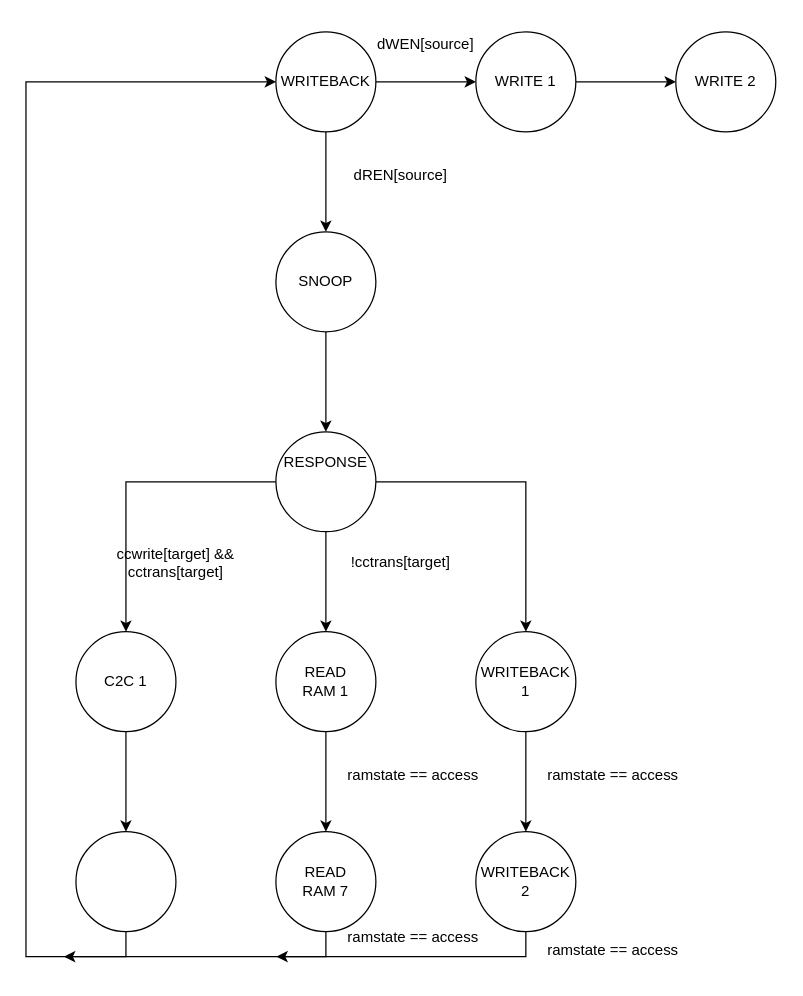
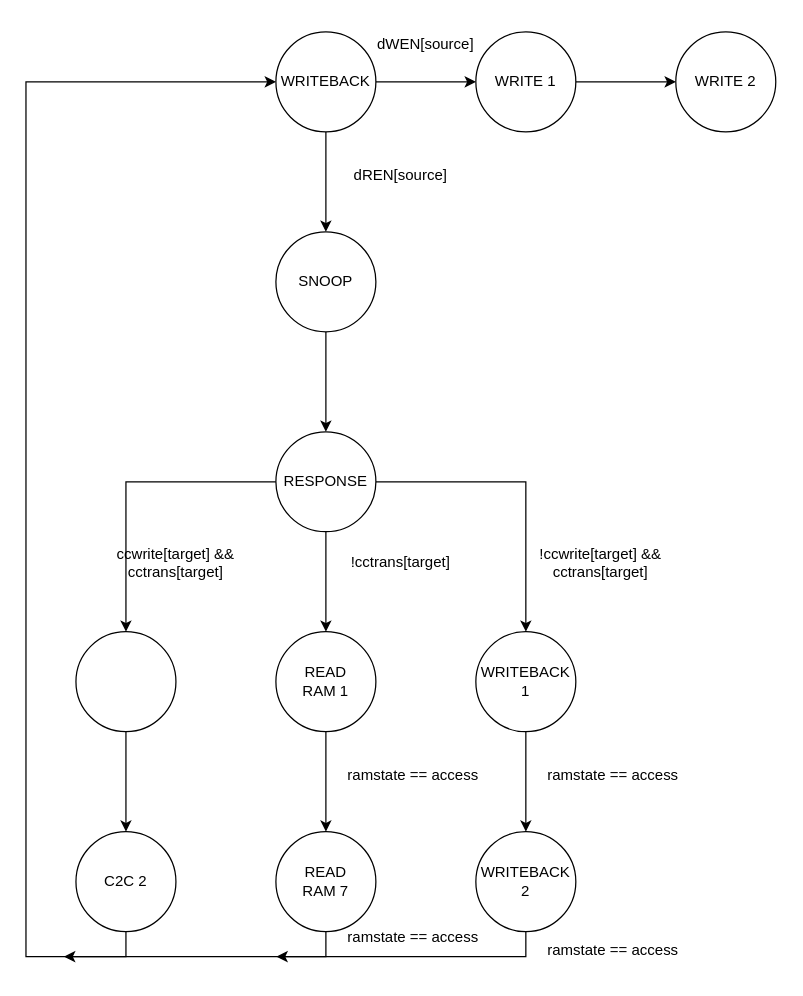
node "RESPONSE": moved (326, 463) -> (326, 482)
node "!ccwrite[target] && cctrans[target]": added
node "C2C 1": removed
node "C2C 2": added
